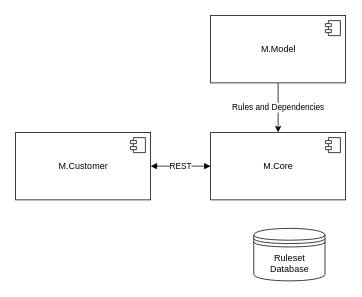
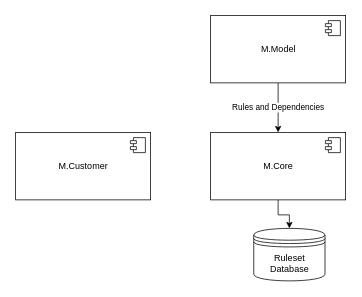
edge "M.Customer" -- "M.Core": removed, label "REST"
edge "M.Core" -> "Ruleset Database": added
